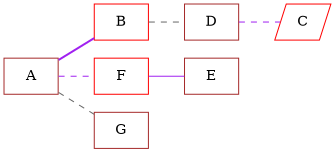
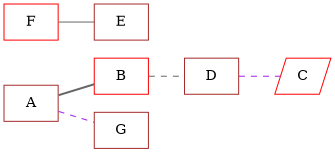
edge "B" -- "A": color purple -> gray40
edge "A" -- "F": removed
edge "F" -- "E": color purple -> gray40
edge "A" -- "G": color gray40 -> purple
